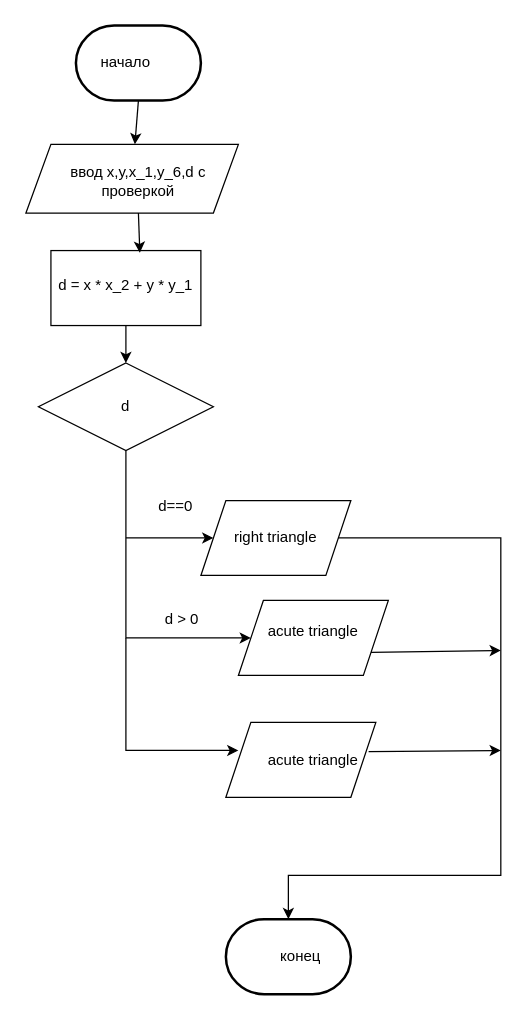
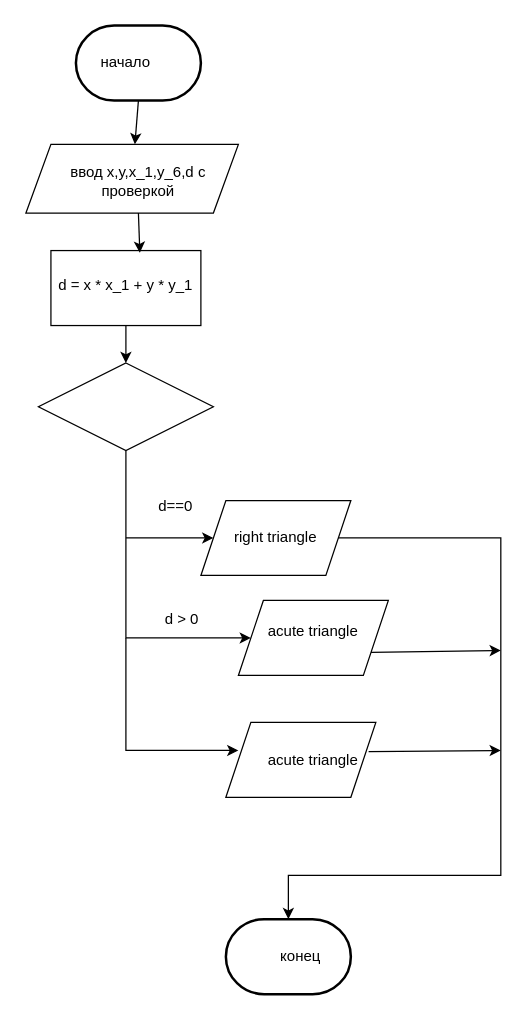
node "d = x * x_2 + y * y_1": label "d = x * x_2 + y * y_1" -> "d = x * x_1 + y * y_1"
node "d": removed
